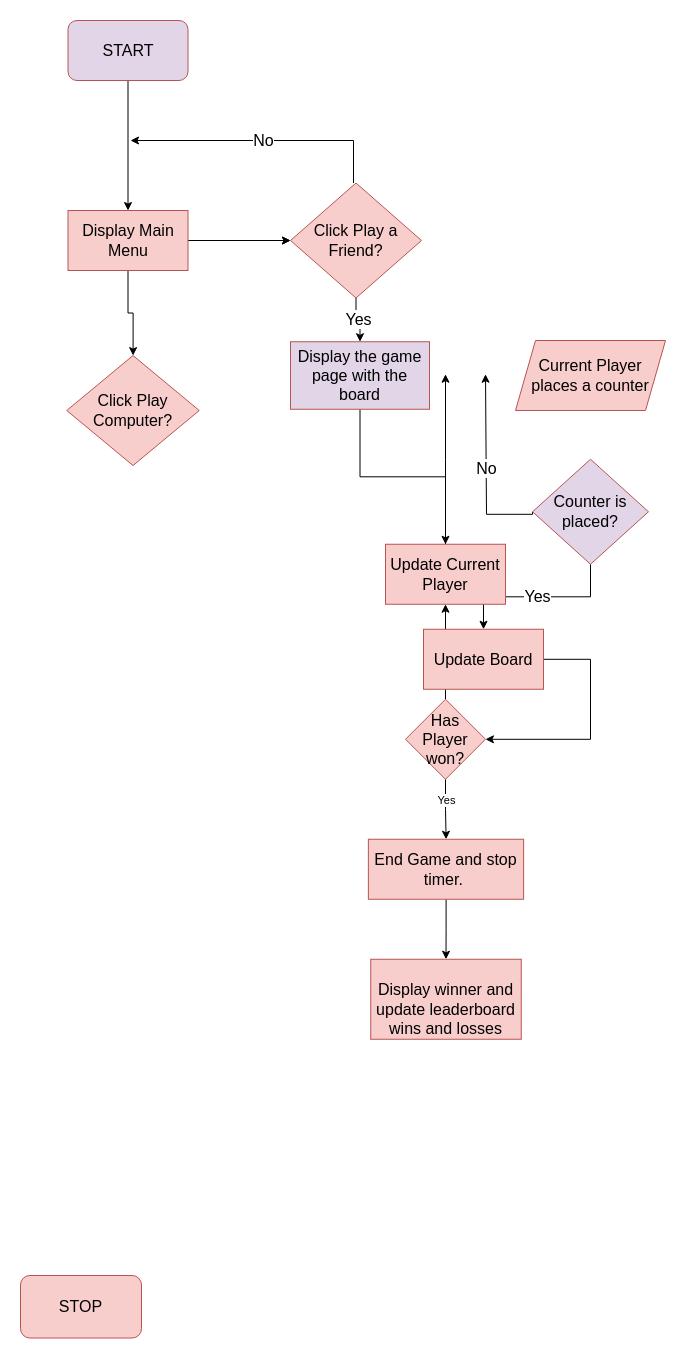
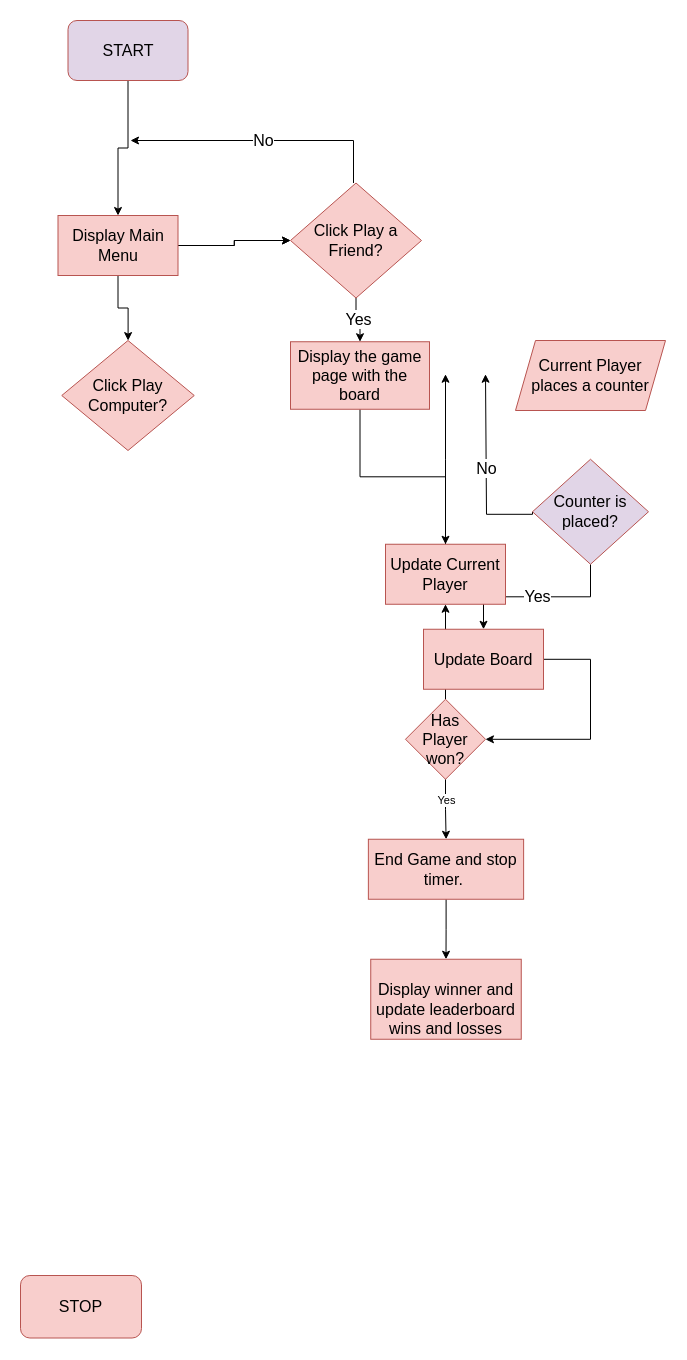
node "Display Main Menu": moved (128, 241) -> (118, 246)
node "Display the game page with the board": fillcolor #e1d5e7 -> #f8cecc
node "Click Play Computer?": moved (133, 411) -> (128, 396)
